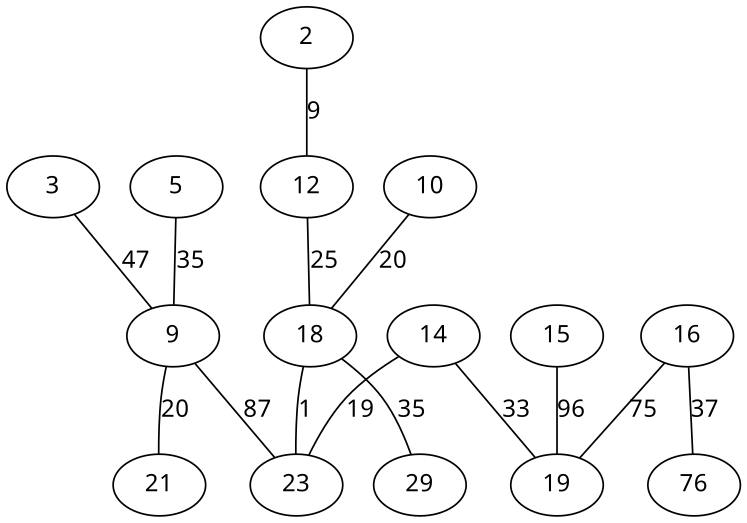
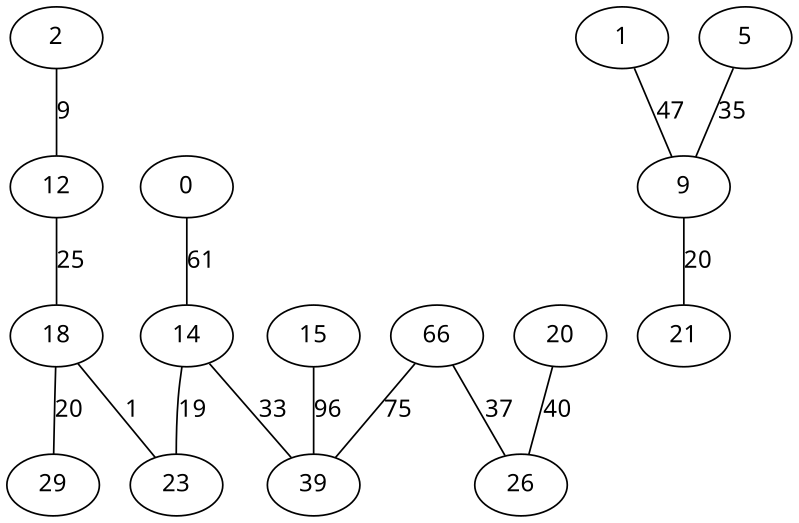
node "3": label "3" -> "1"
node "0": added
node "10": removed
node "20": added
node "16": label "16" -> "66"
edge "18" -- "29": label "35" -> "20"
edge "9" -- "23": removed, label "87"
node "19": label "19" -> "39"
node "76": label "76" -> "26"
